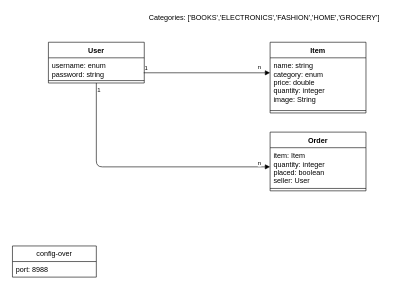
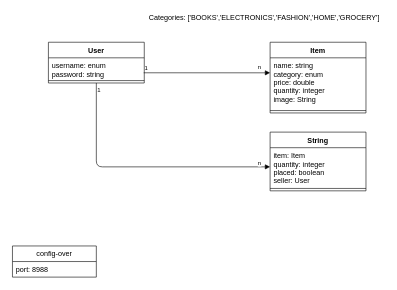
node "Order": label "Order" -> "String"
